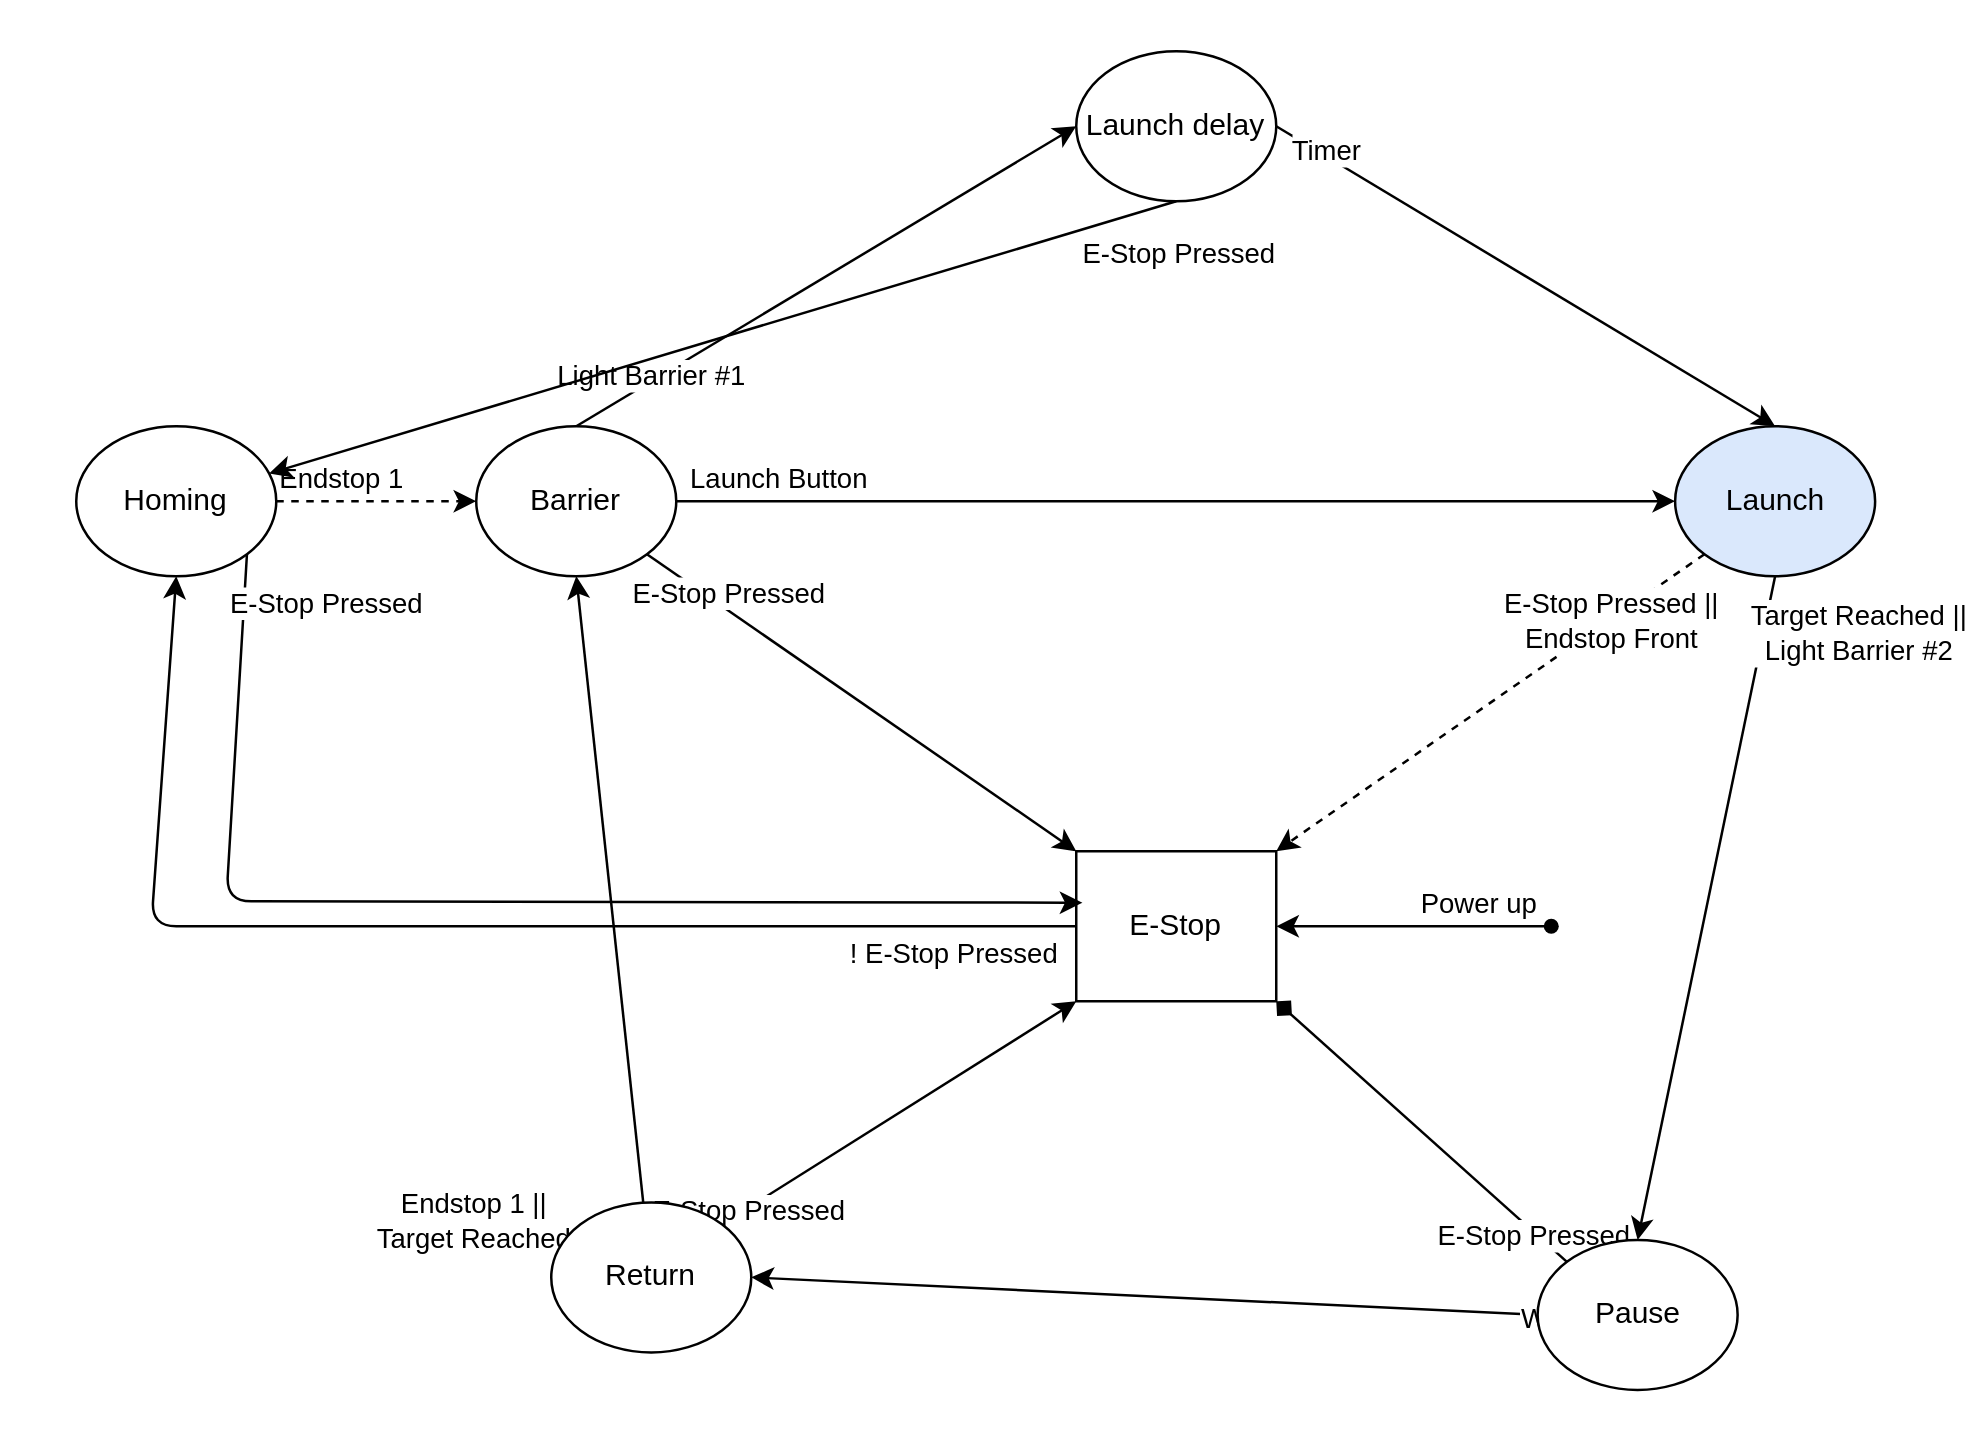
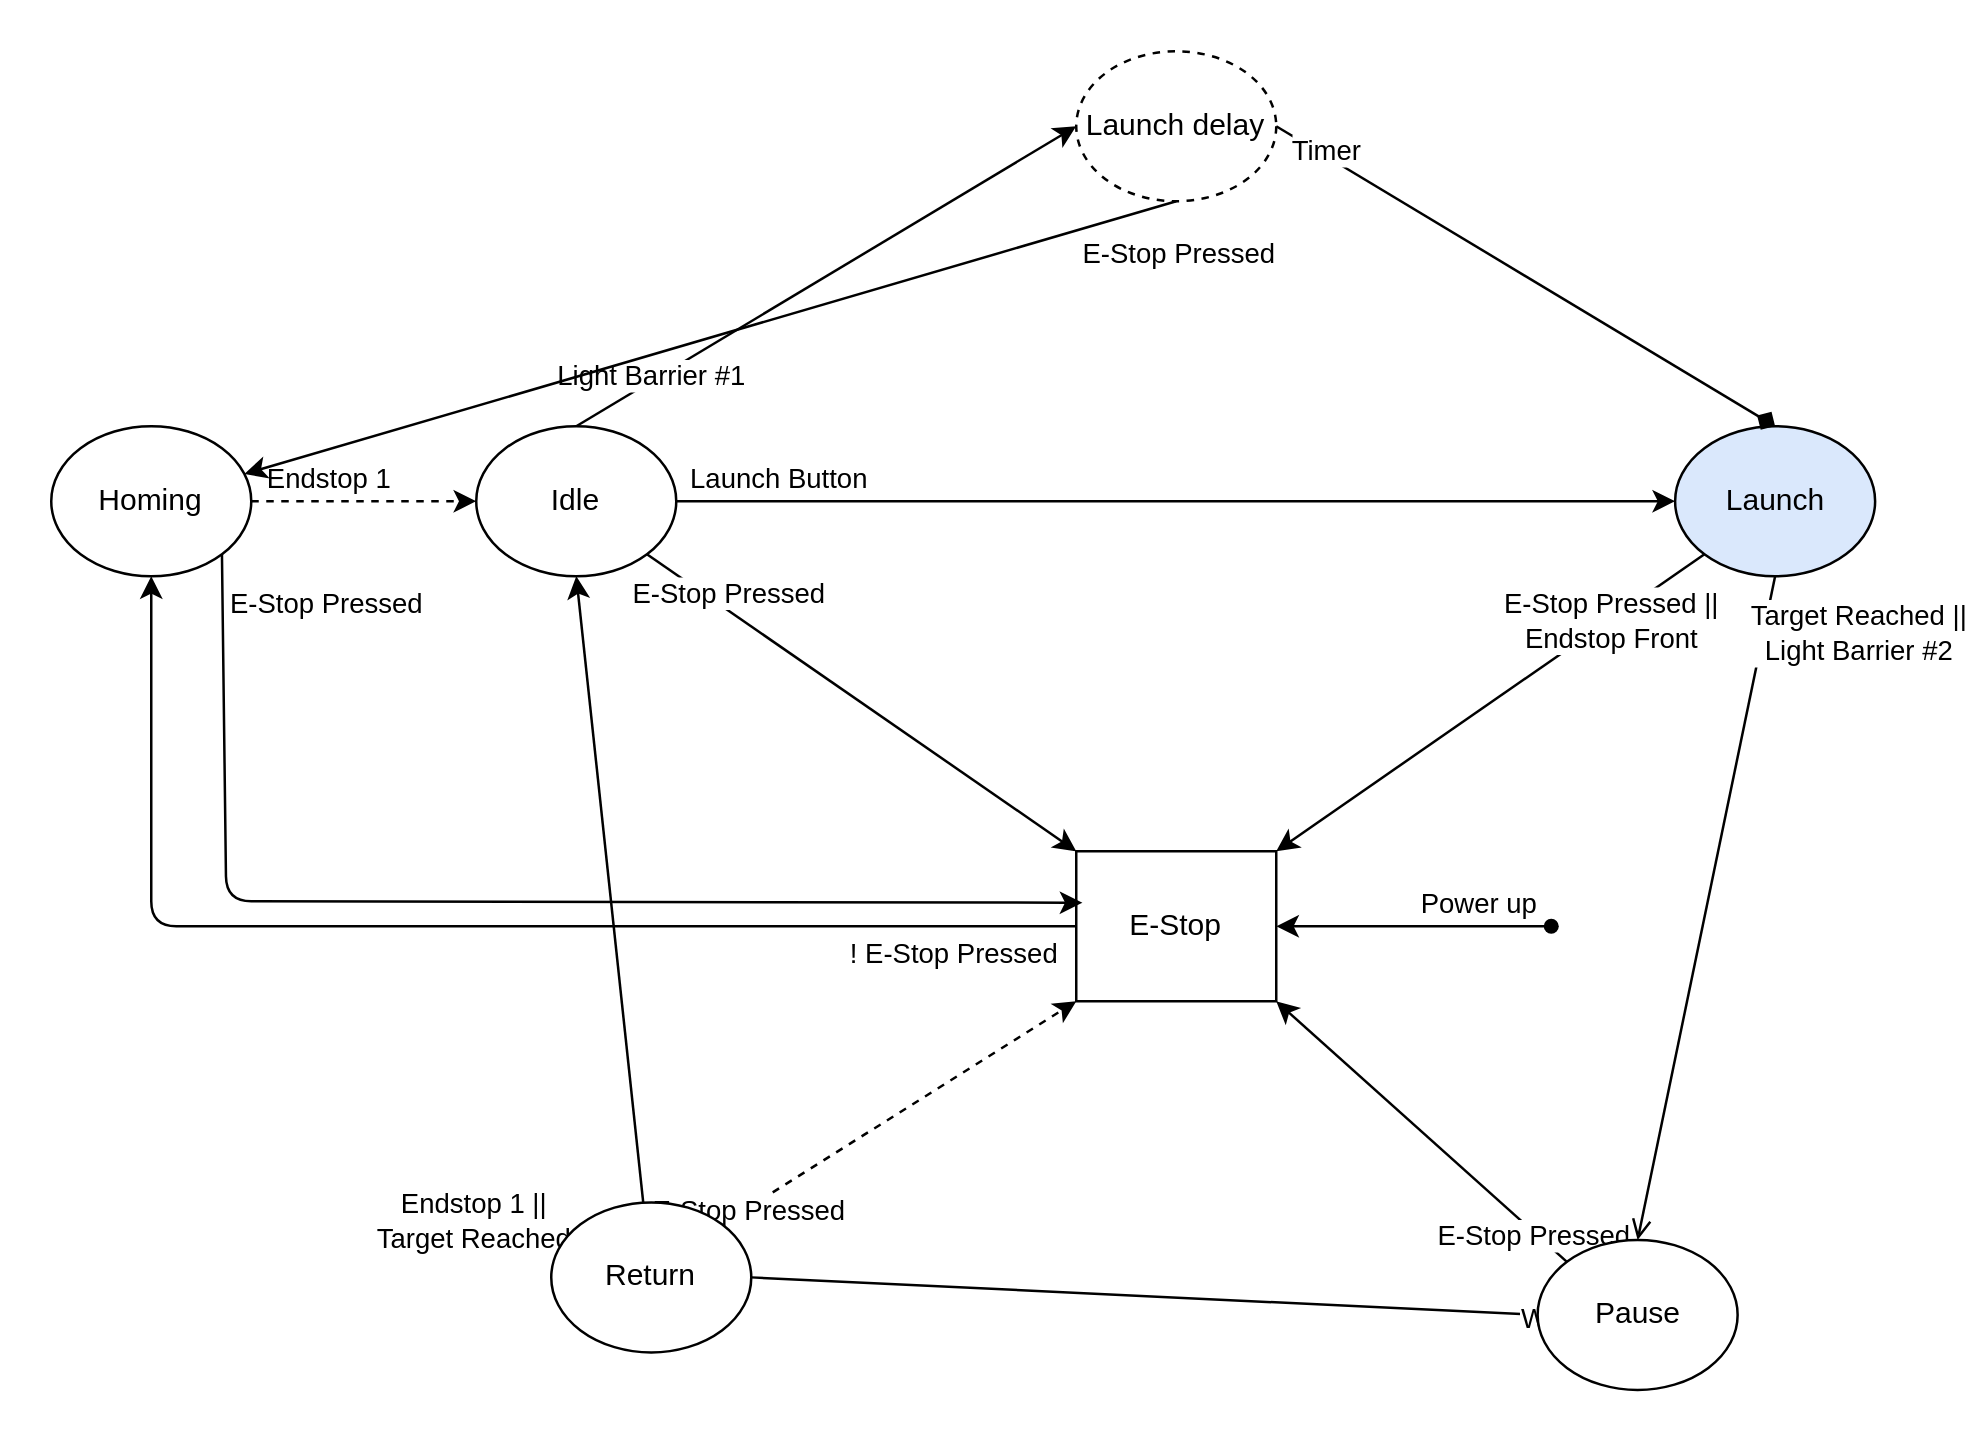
node "Launch delay": style solid -> dashed
edge "Launch delay" -> "Launch": arrowhead classic -> diamond
node "Homing": moved (176, 501) -> (151, 501)
node "Barrier": label "Barrier" -> "Idle"
edge "Launch" -> "E-Stop": style dashed -> solid
edge "Pause" -> "E-Stop": arrowhead diamond -> classic
edge "Return" -> "E-Stop": style solid -> dashed
edge "Launch" -> "Pause": arrowhead classic -> open
edge "Pause" -> "Return": arrowhead classic -> none
